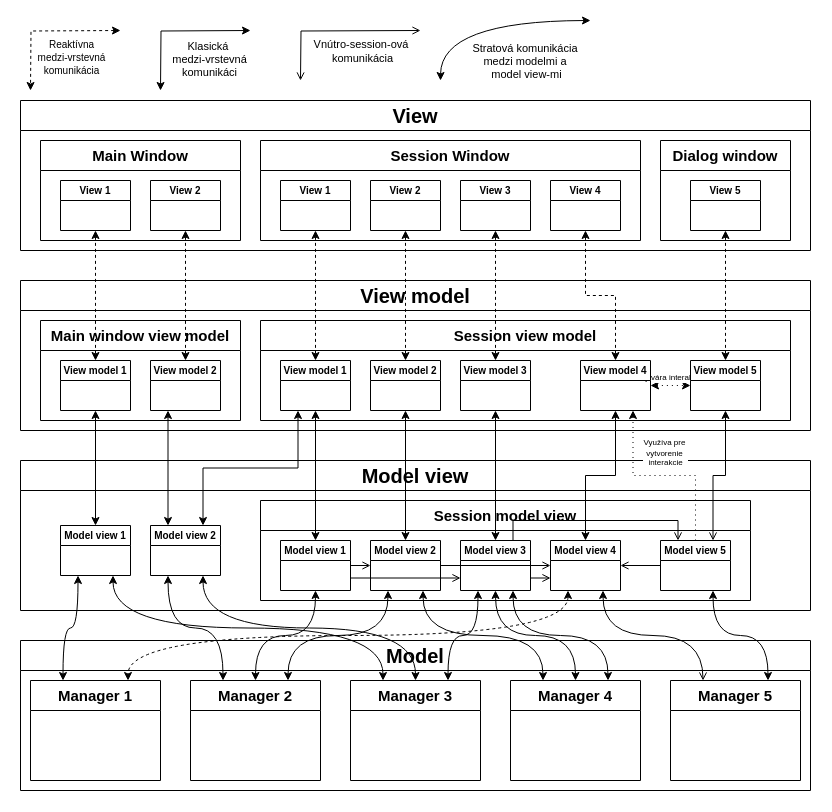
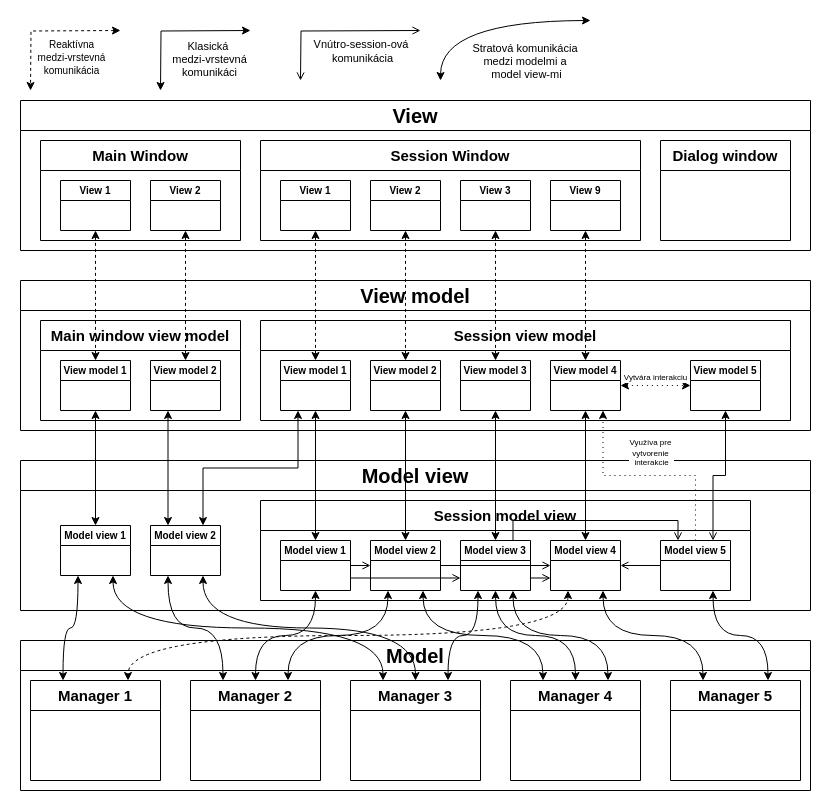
node "View 4": label "View 4" -> "View 9"
node "View 5": removed
edge "View 5" -- "View model 5": removed
node "View model 4": moved (616, 386) -> (586, 386)
edge "Model view 4" -- "Manager 5": arrowhead open -> classic
